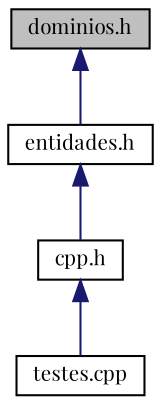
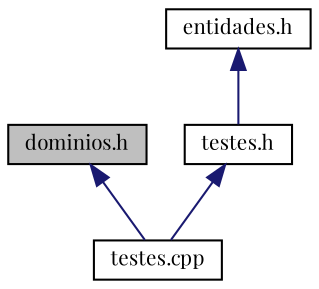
edge "entidades.h" -> "dominios.h": now "testes.cpp" -> "dominios.h"
node "cpp.h": label "cpp.h" -> "testes.h"
